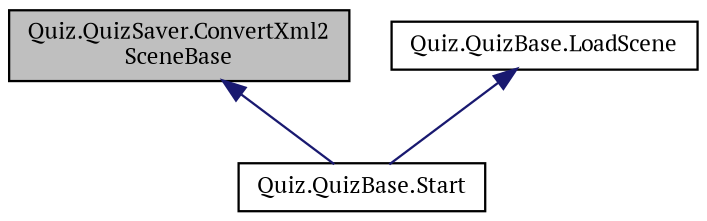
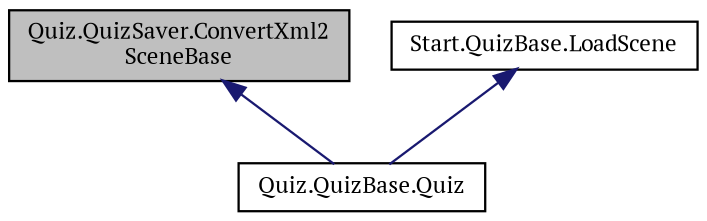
node "Quiz.QuizBase.LoadScene": label "Quiz.QuizBase.LoadScene" -> "Start.QuizBase.LoadScene"
node "Quiz.QuizBase.Start": label "Quiz.QuizBase.Start" -> "Quiz.QuizBase.Quiz"
